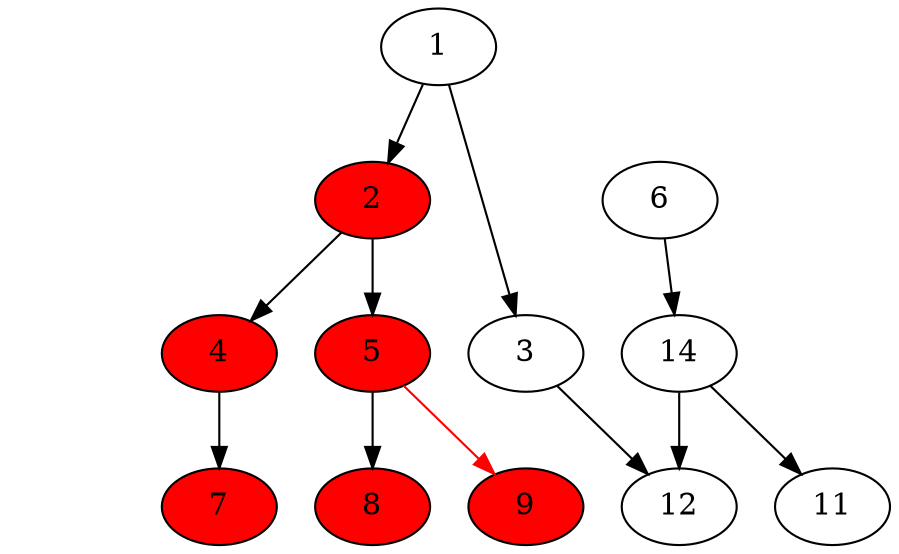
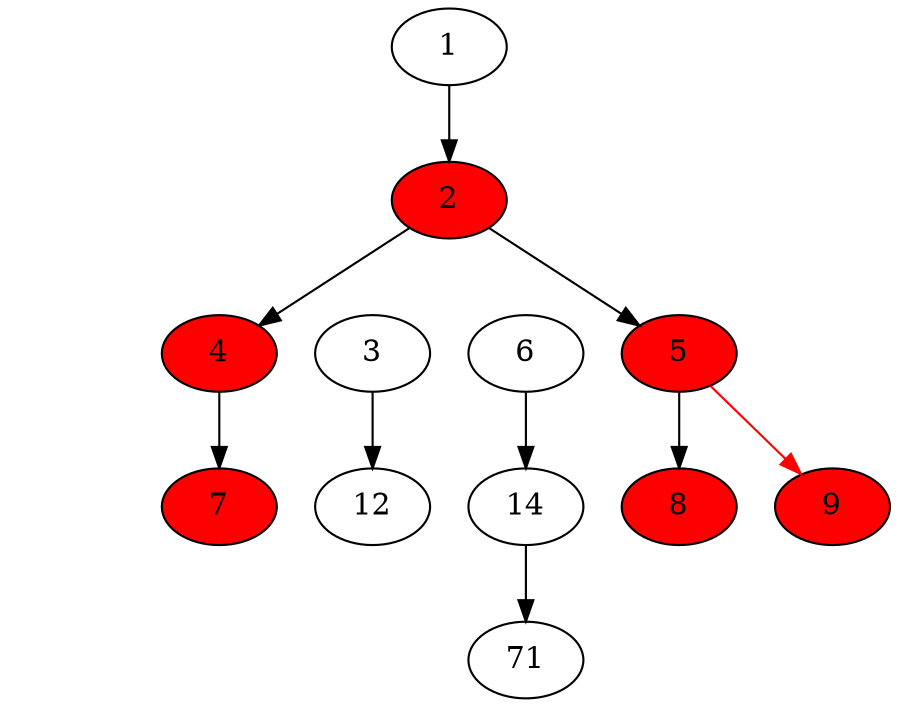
edge "1" -> "3": removed
edge "14" -> "12": removed
node "11": label "11" -> "71"
